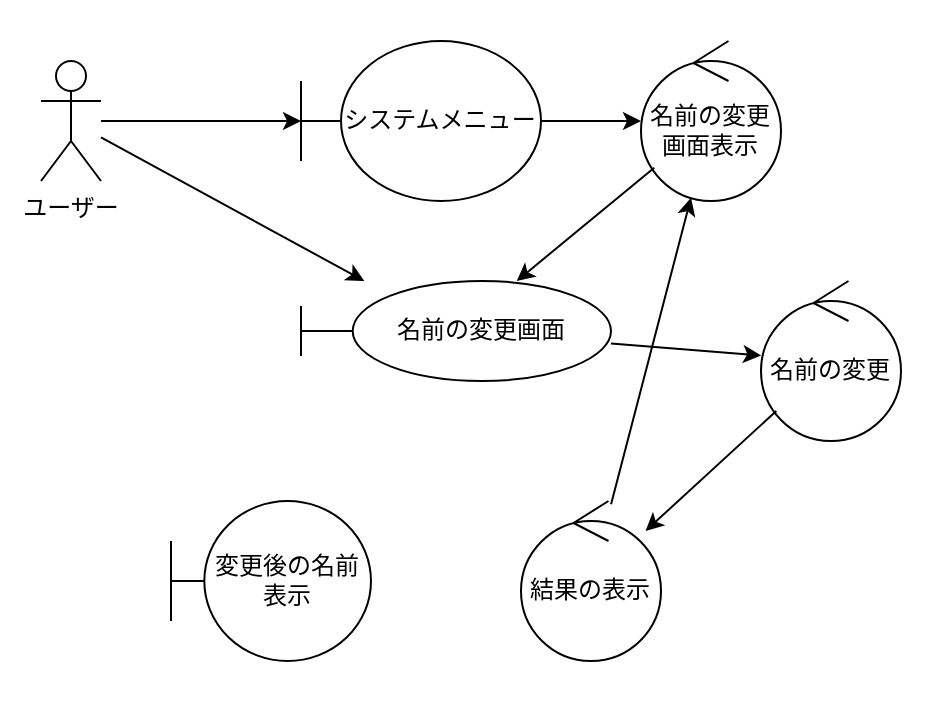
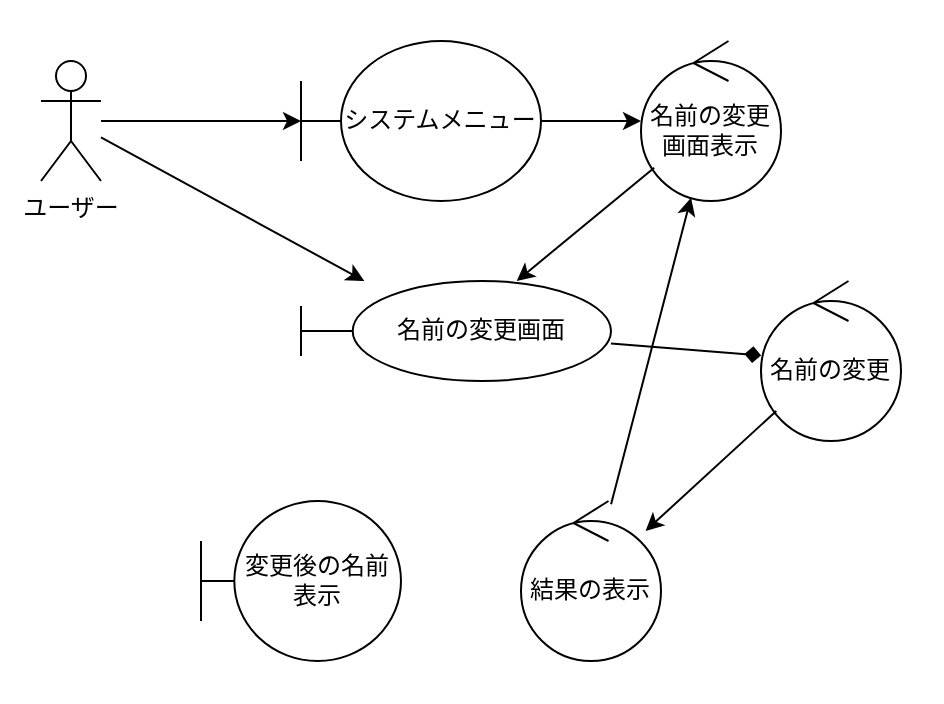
edge "名前の変更画面" -> "名前の変更": arrowhead classic -> diamond
node "変更後の名前表示": moved (271, 581) -> (301, 581)
